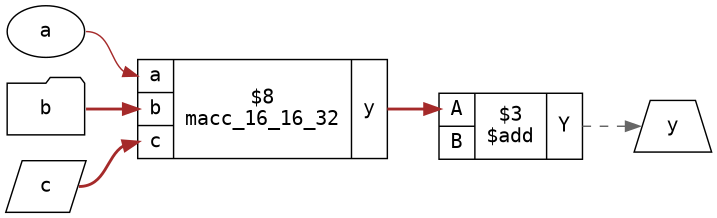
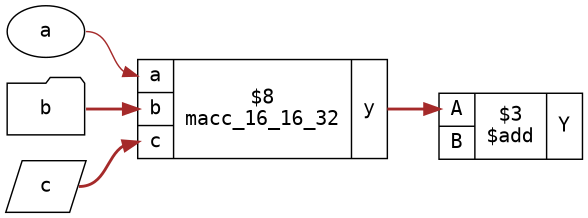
node "y": removed
